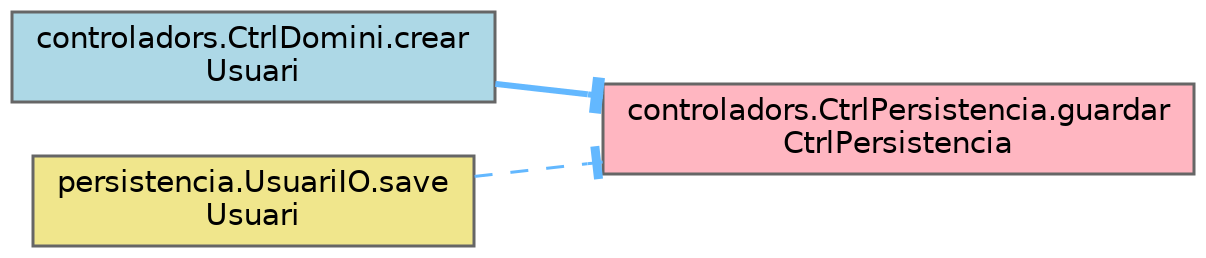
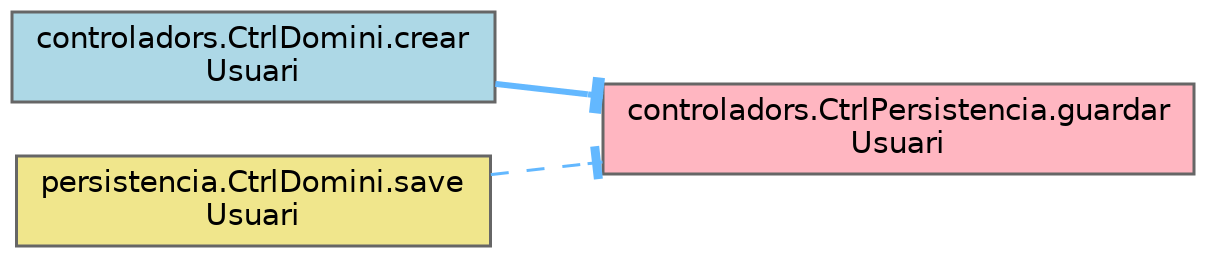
node "controladors.CtrlPersistencia.guardar CtrlPersistencia": label "controladors.CtrlPersistencia.guardar CtrlPersistencia" -> "controladors.CtrlPersistencia.guardar Usuari"
node "persistencia.UsuariIO.save Usuari": label "persistencia.UsuariIO.save Usuari" -> "persistencia.CtrlDomini.save Usuari"
